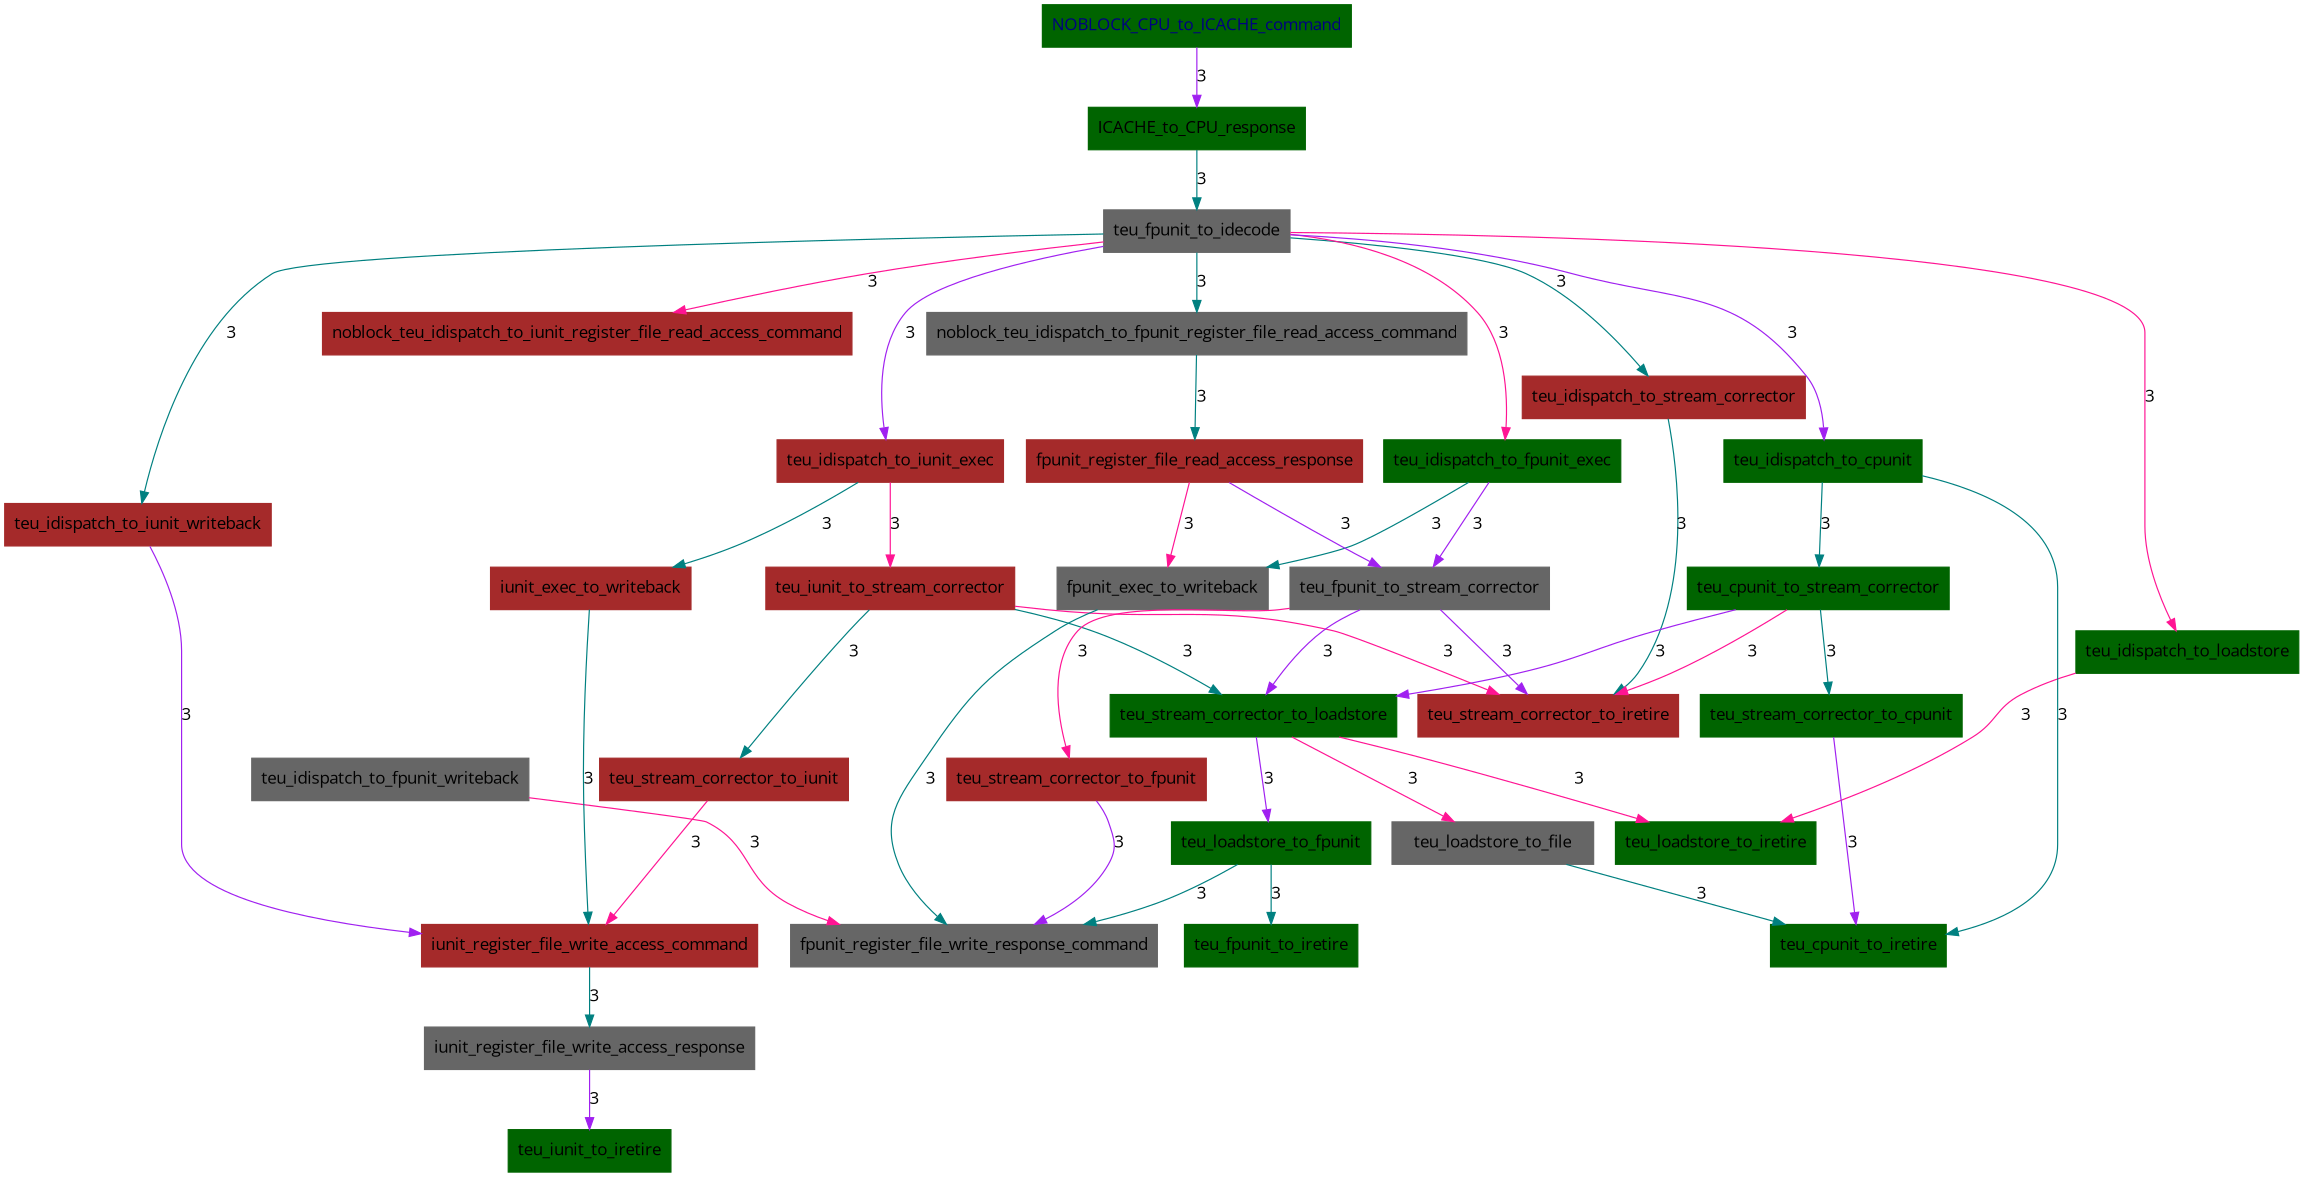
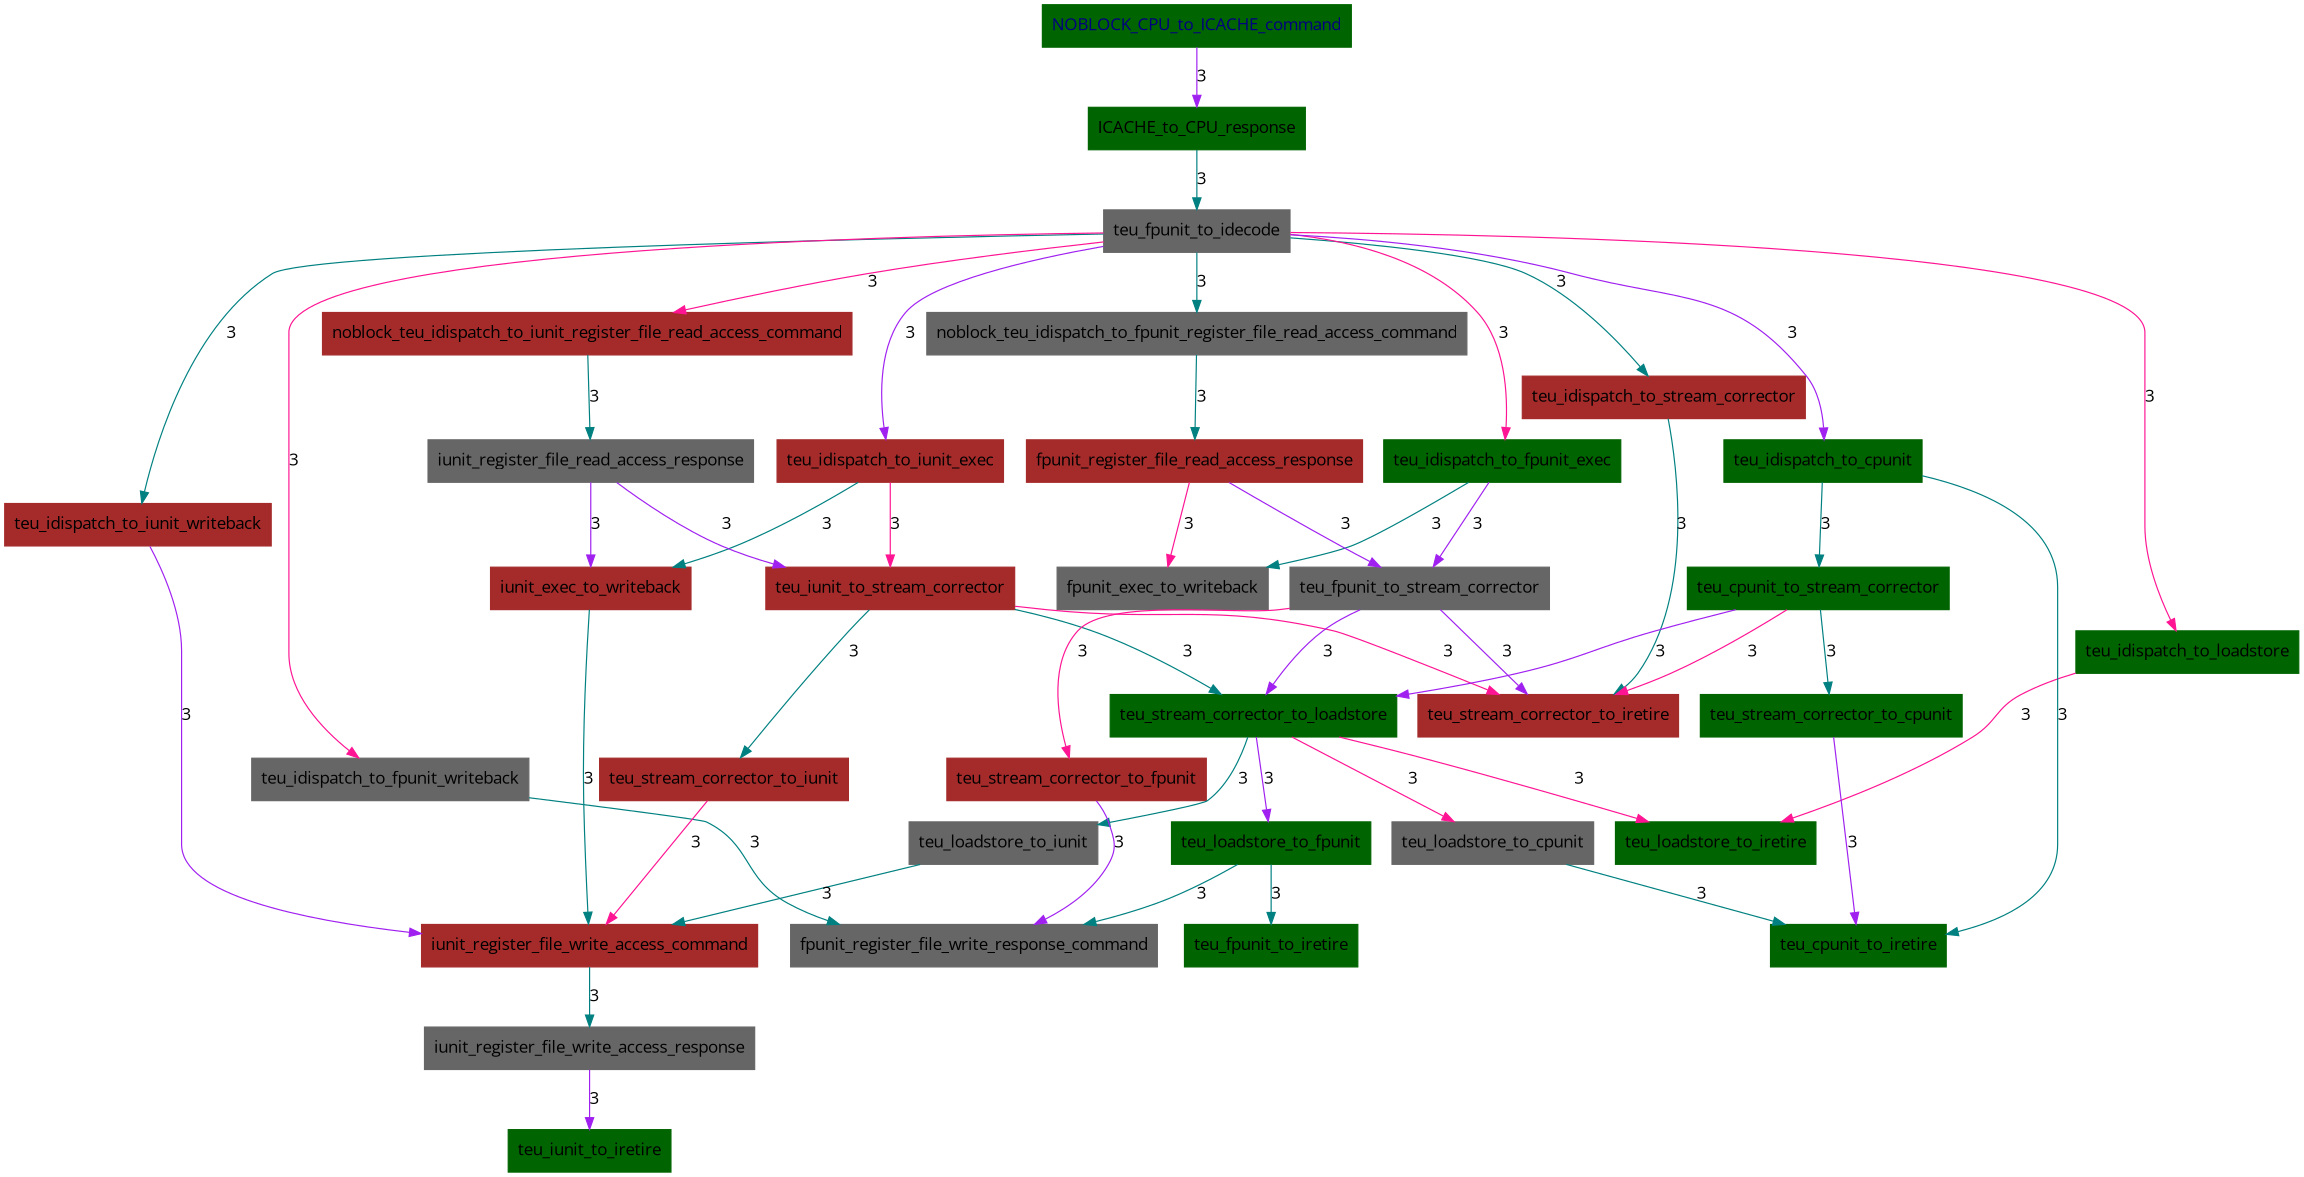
edge "teu_fpunit_to_idecode" -> "teu_idispatch_to_fpunit_writeback": added, label "3"
node "iunit_register_file_read_access_response": added
edge "fpunit_exec_to_writeback" -> "fpunit_register_file_write_response_command": removed, label "3"
edge "teu_idispatch_to_fpunit_writeback" -> "fpunit_register_file_write_response_command": color deeppink -> teal
node "teu_loadstore_to_iunit": added
node "teu_loadstore_to_file": label "teu_loadstore_to_file" -> "teu_loadstore_to_cpunit"
